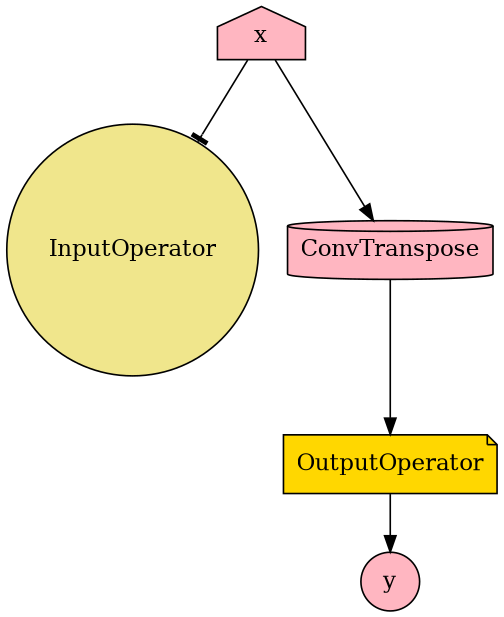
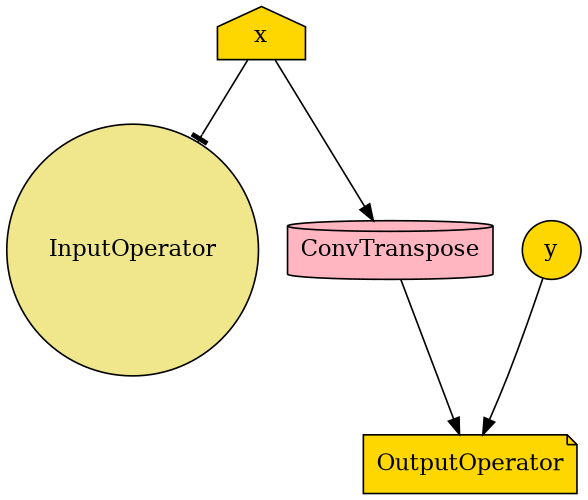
node "x": fillcolor lightpink -> gold
edge "OutputOperator" -> "y": reversed
node "y": fillcolor lightpink -> gold
